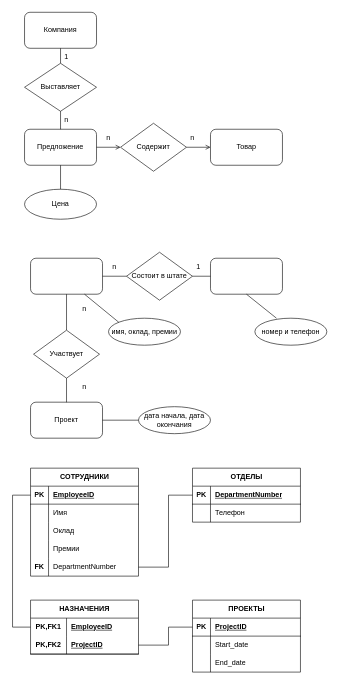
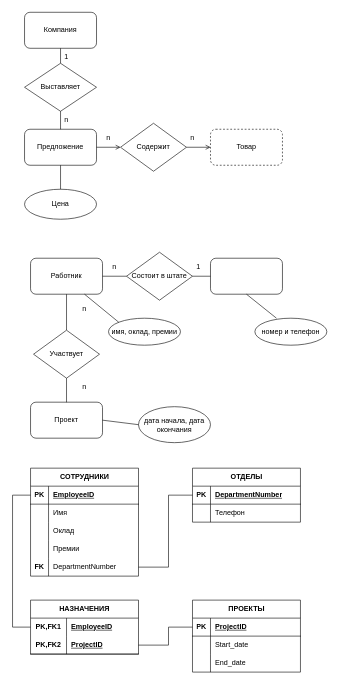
node "Товар": style solid -> dashed
node "Работник": added
node "дата начала, дата окончания": size 72x27 -> 72x36
